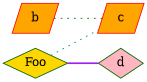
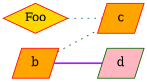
node "Foo": color darkgreen -> red
edge "Foo" -- "d": now "b" -- "d"
node "d": shape diamond -> parallelogram
